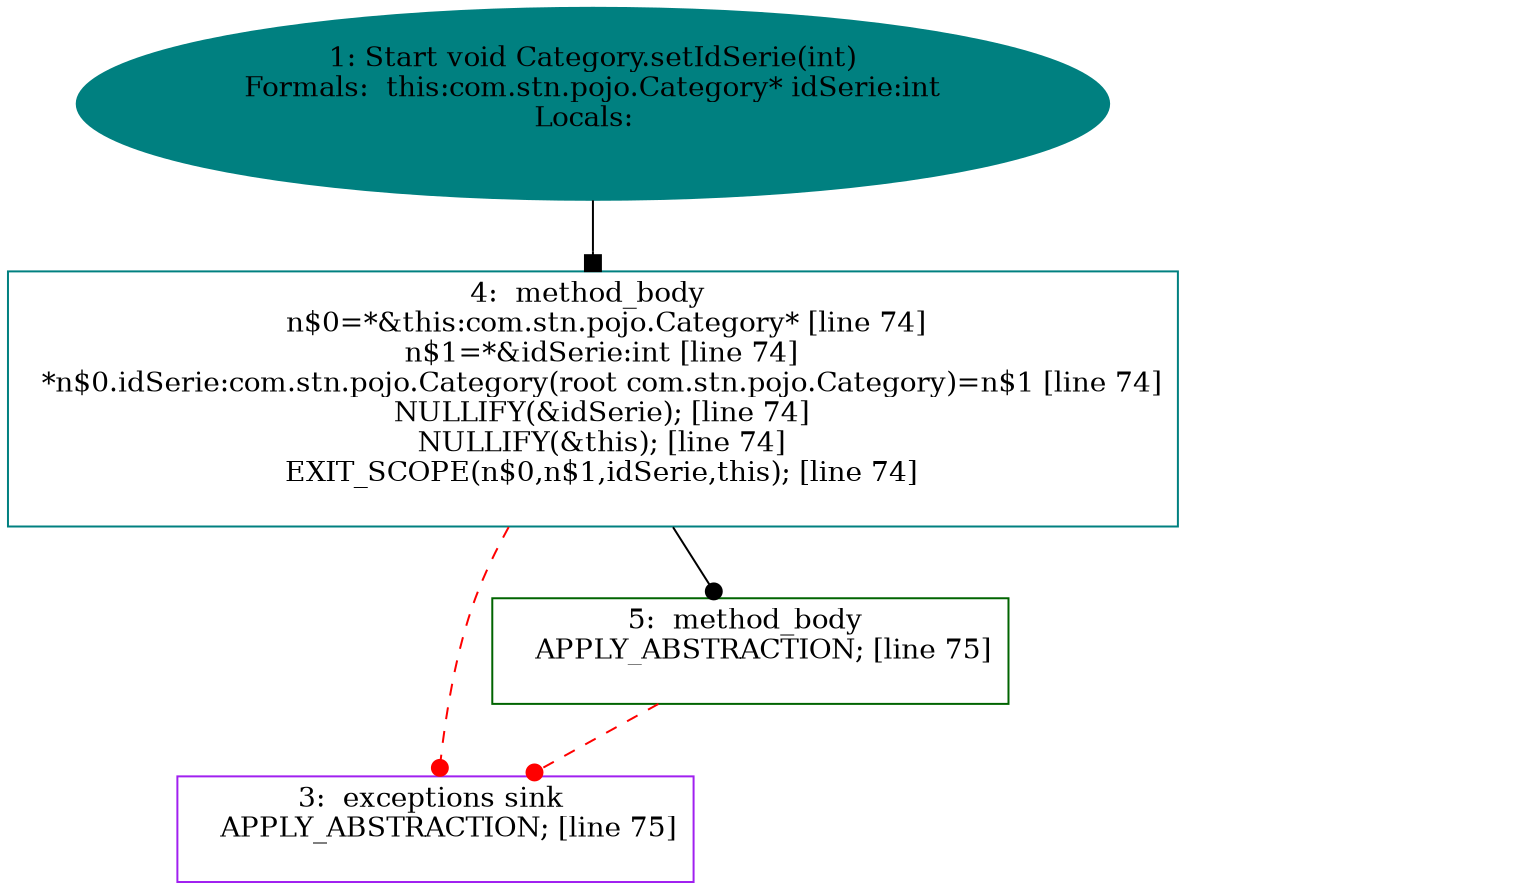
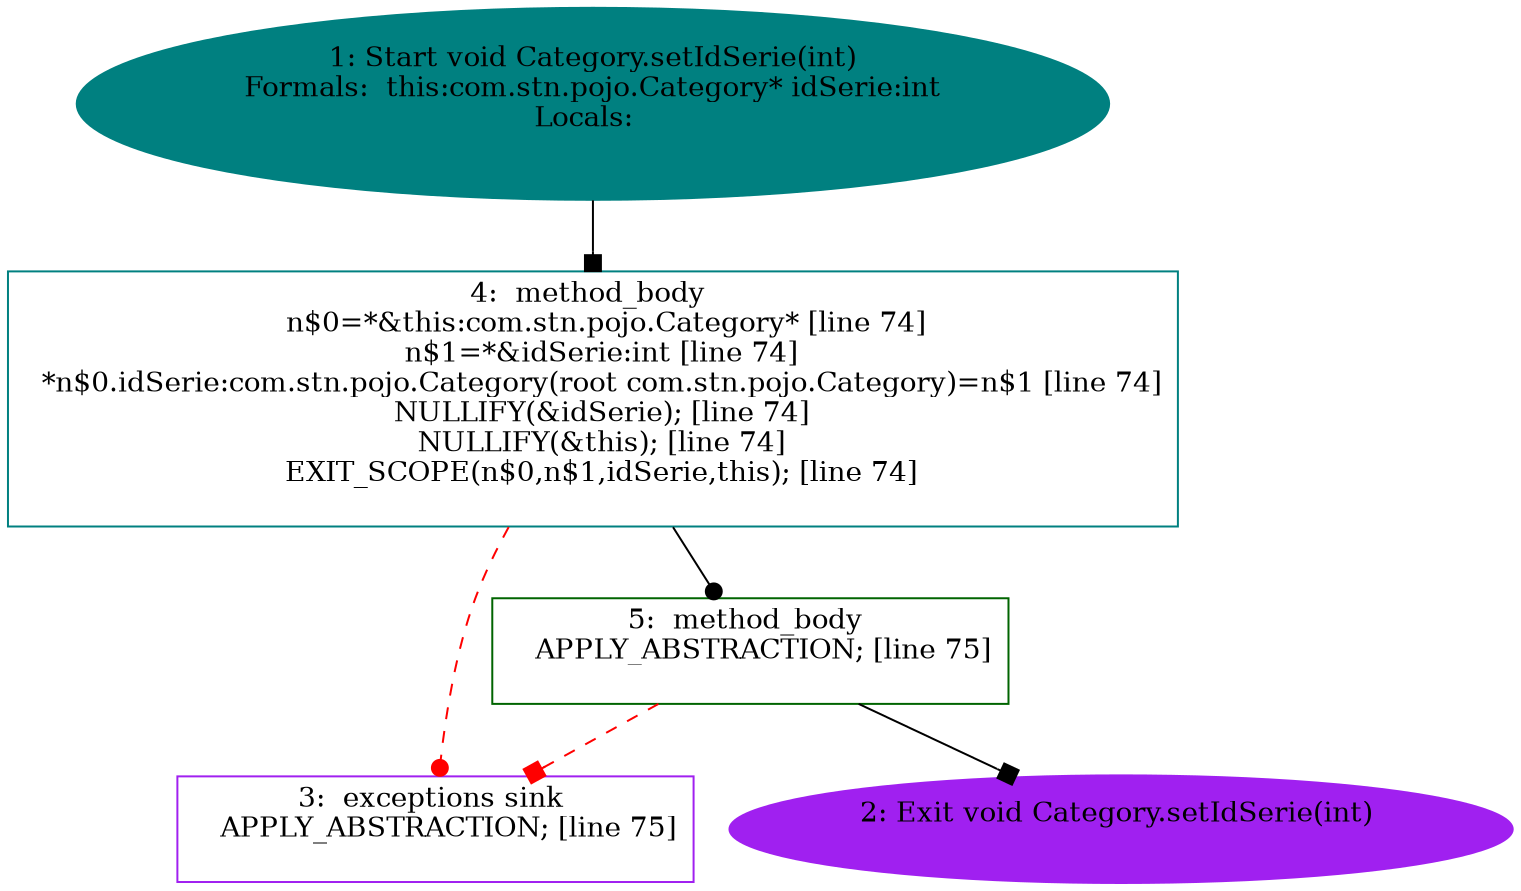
edge "5:  method_body APPLY_ABSTRACTION; [line 75]" -> "3:  exceptions sink APPLY_ABSTRACTION; [line 75]": arrowhead dot -> box
node "2: Exit void Category.setIdSerie(int)": added
